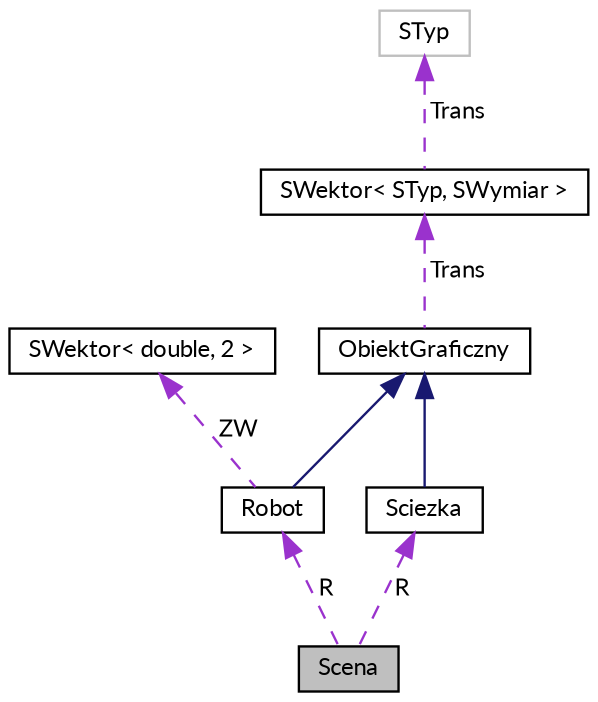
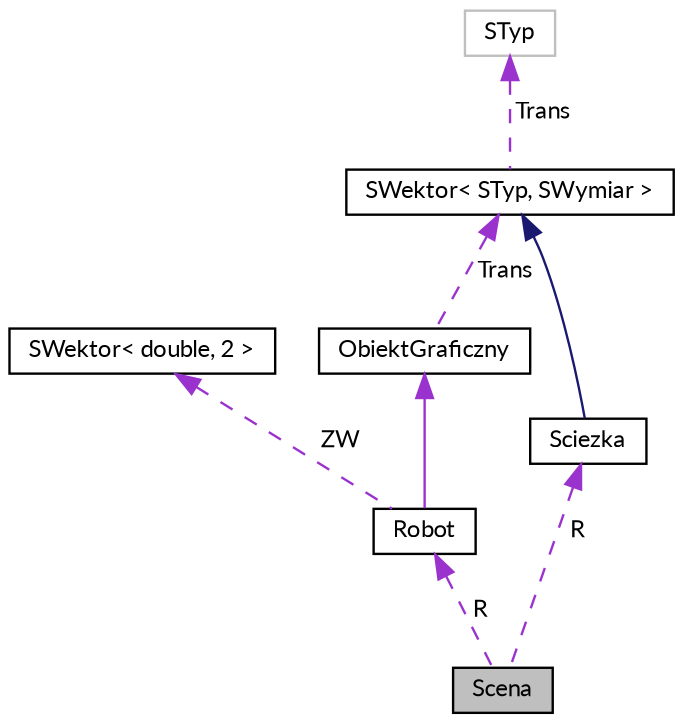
edge "Robot" -> "ObiektGraficzny": color midnightblue -> darkorchid3
edge "Sciezka" -> "ObiektGraficzny": now "Sciezka" -> "SWektor< STyp, SWymiar >"
